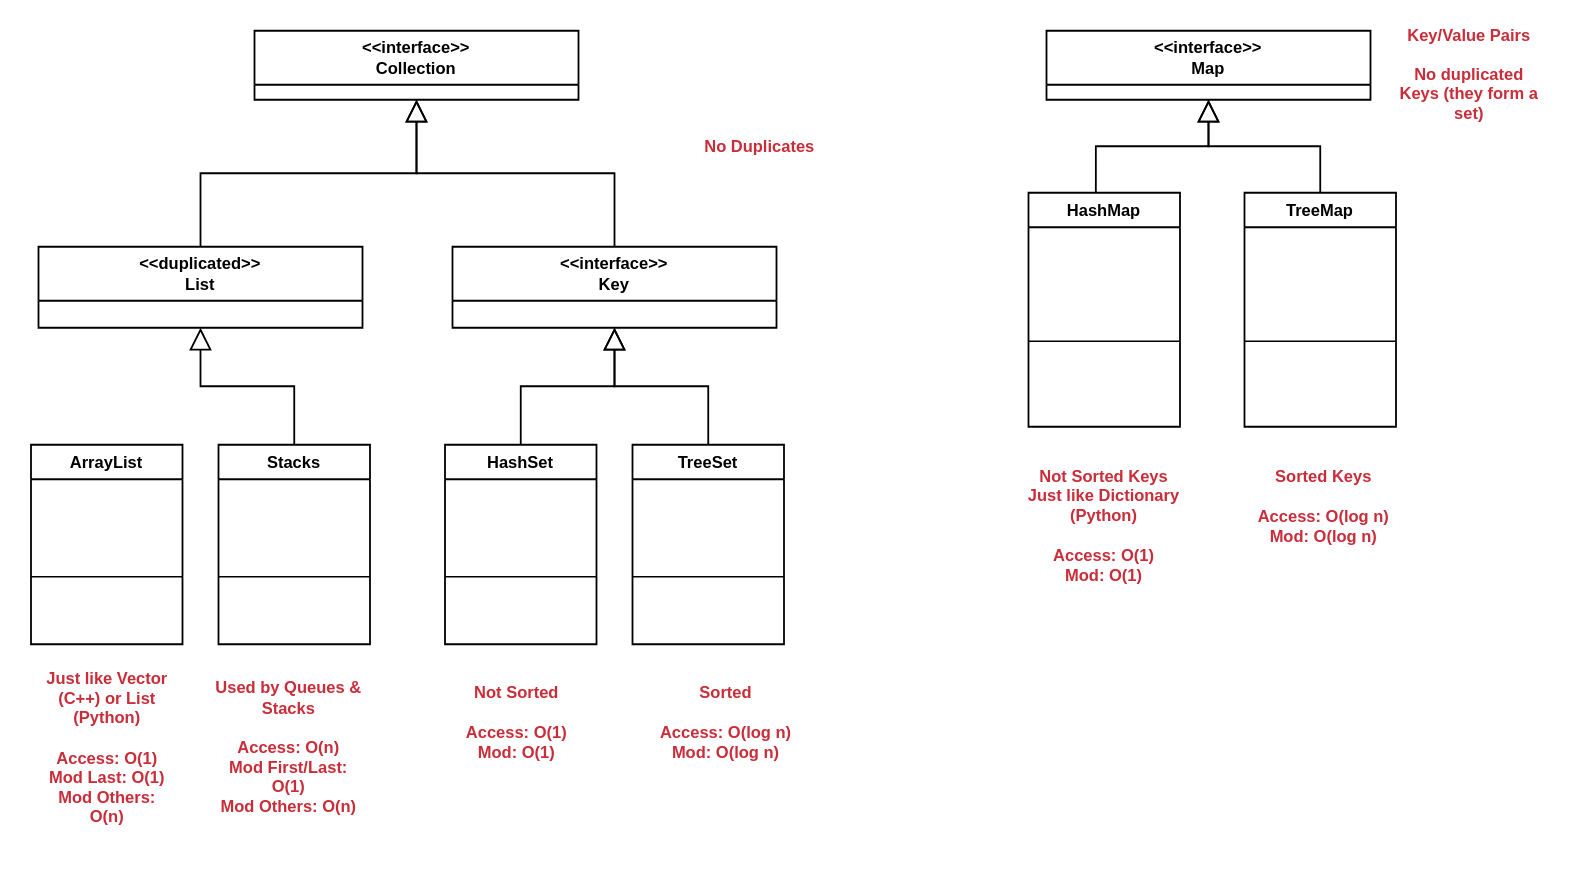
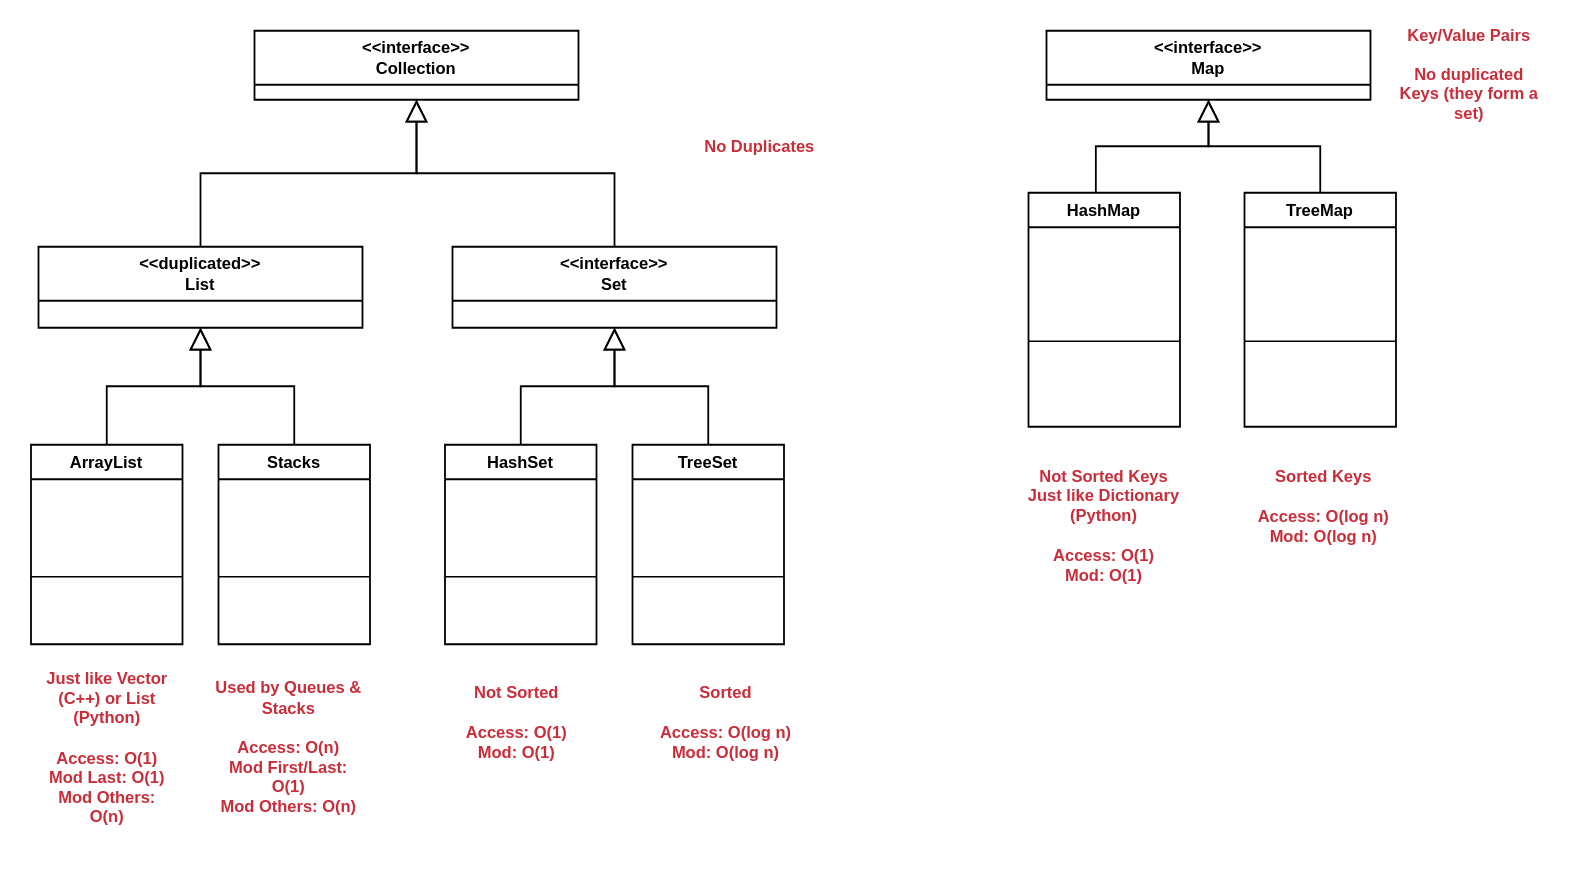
node "<<interface>> Key": label "<<interface>> Key" -> "<<interface>> Set"
edge "ArrayList" -> "<<duplicated>> List": added
